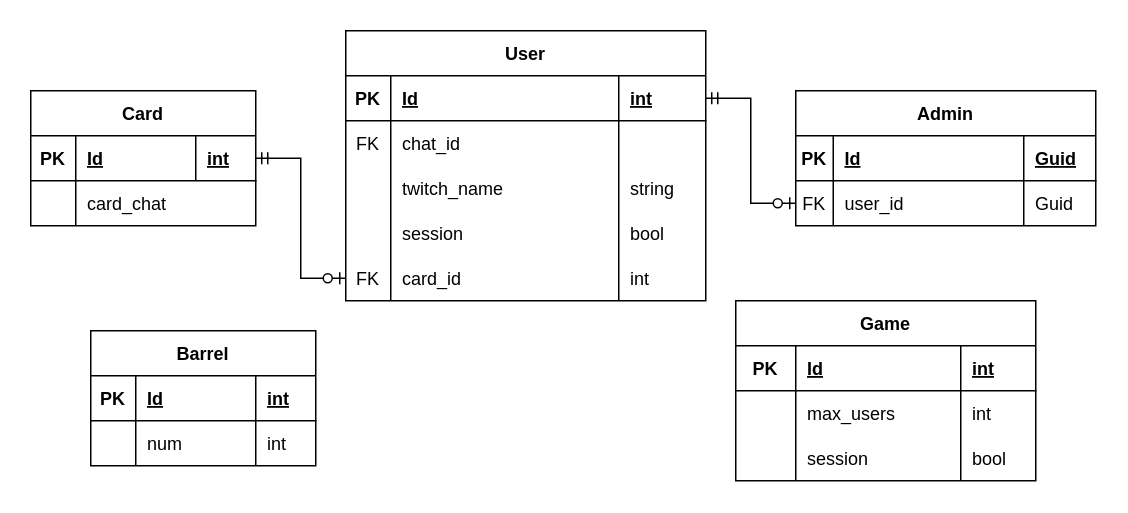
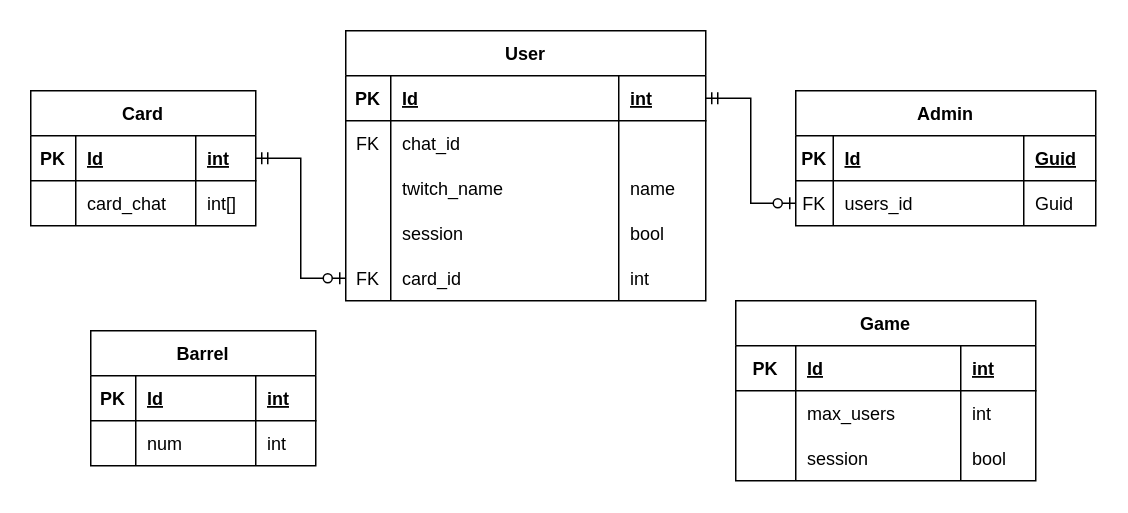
node "string": label "string" -> "name"
node "int[]": added
node "user_id": label "user_id" -> "users_id"
